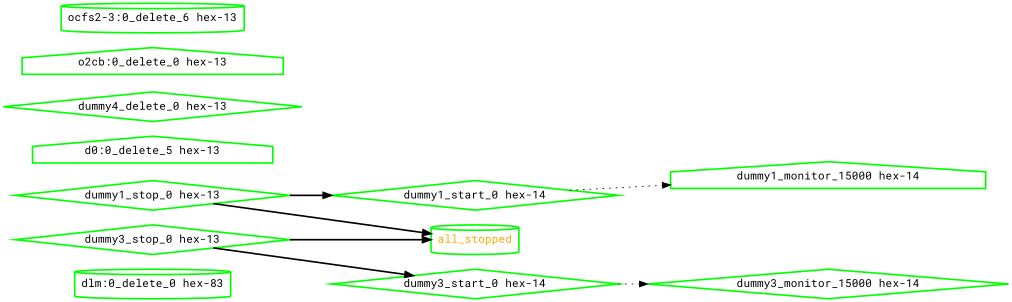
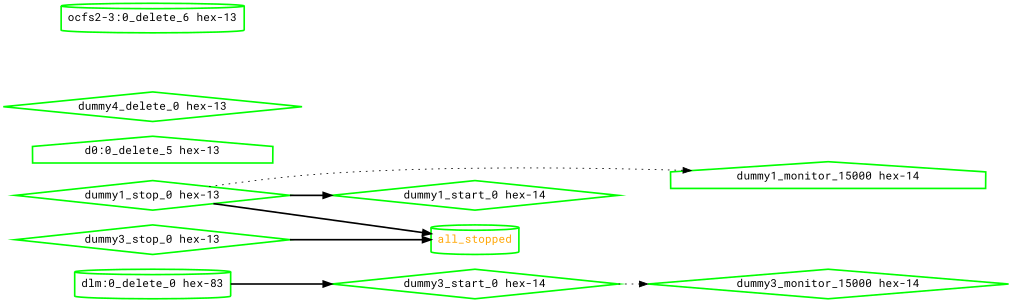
node "o2cb:0_delete_0 hex-13": removed
edge "dummy1_start_0 hex-14" -> "dummy1_monitor_15000 hex-14": now "dummy1_stop_0 hex-13" -> "dummy1_monitor_15000 hex-14"
edge "dummy3_stop_0 hex-13" -> "dummy3_start_0 hex-14": now "dlm:0_delete_0 hex-83" -> "dummy3_start_0 hex-14"
